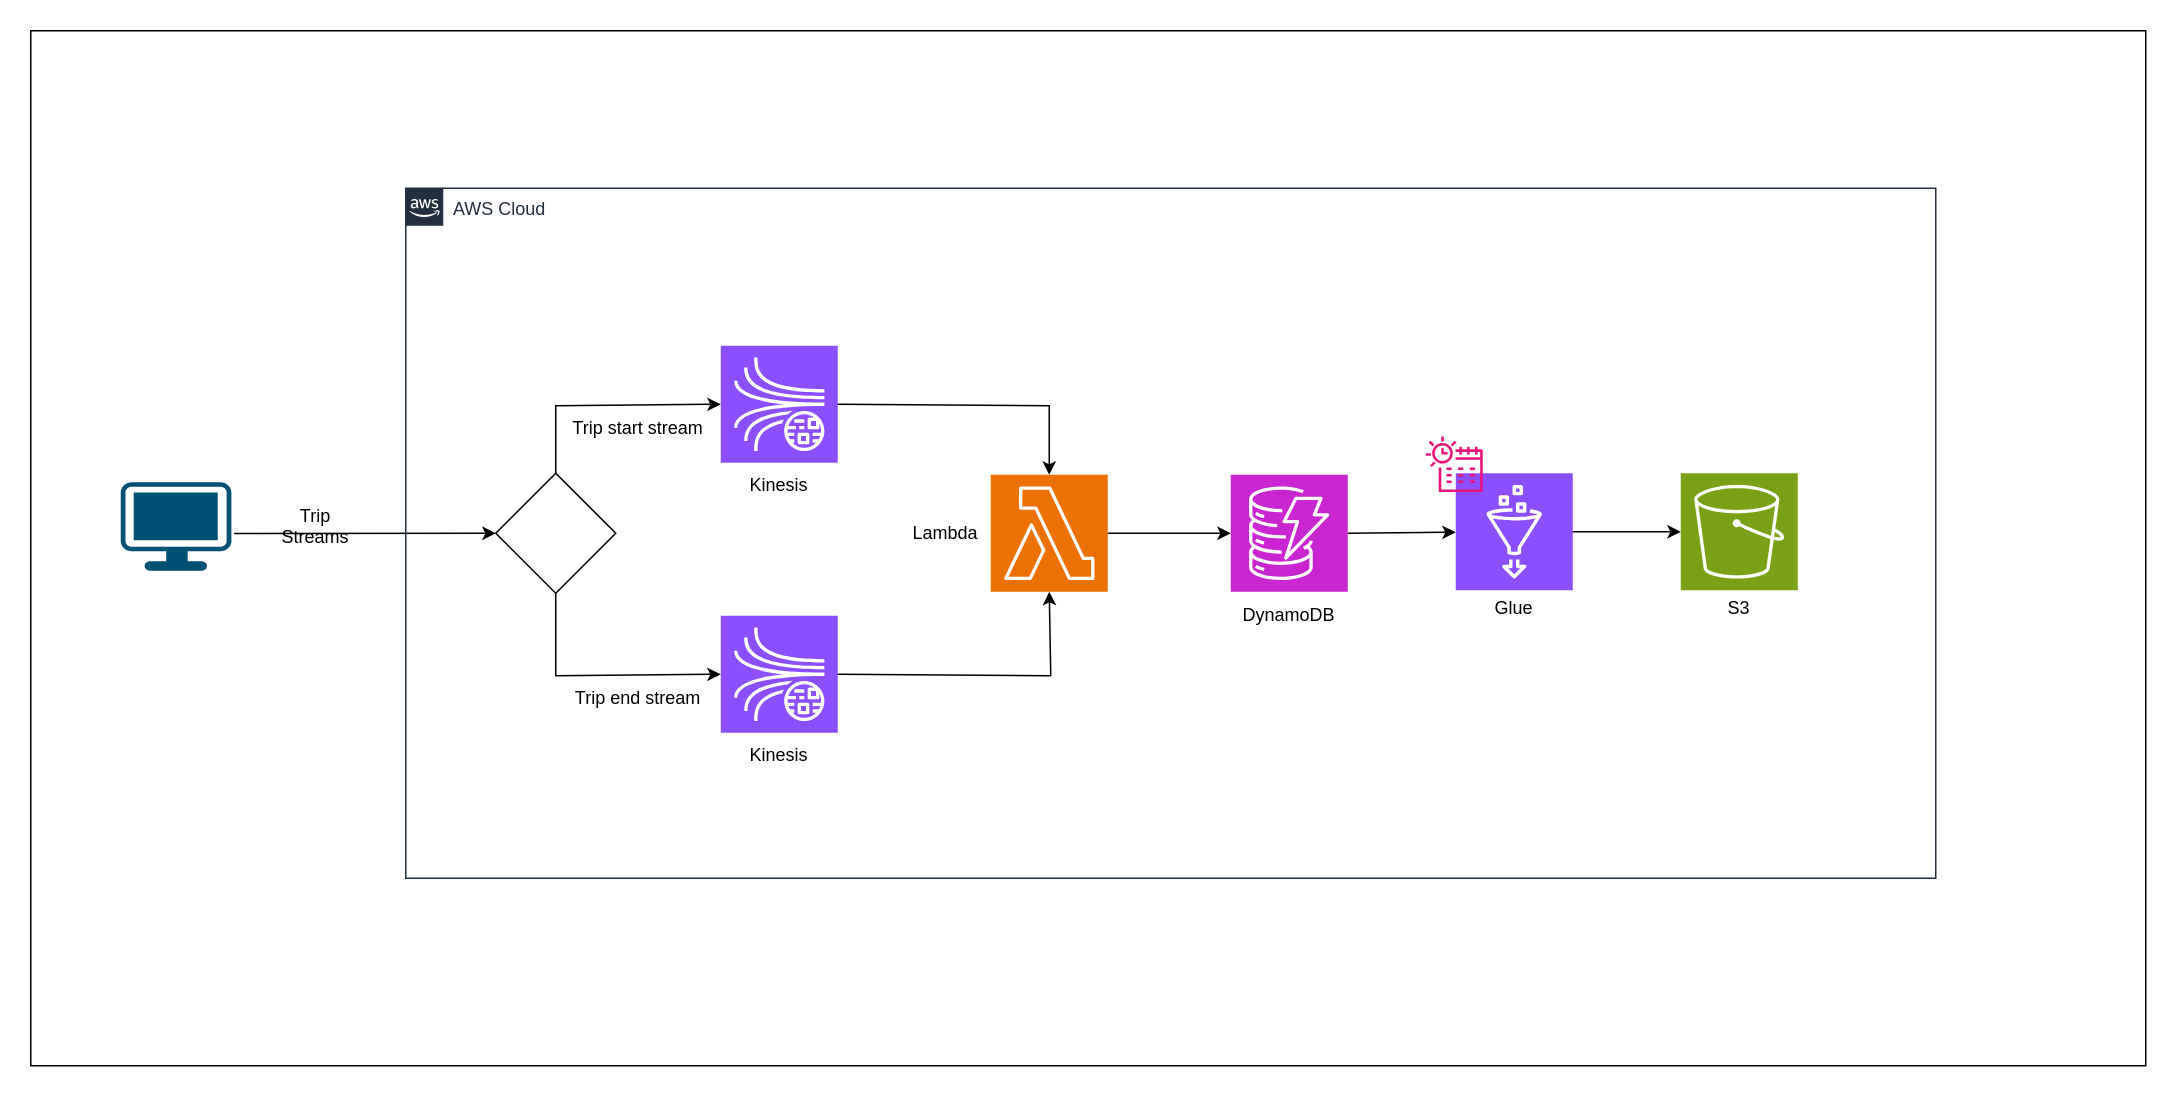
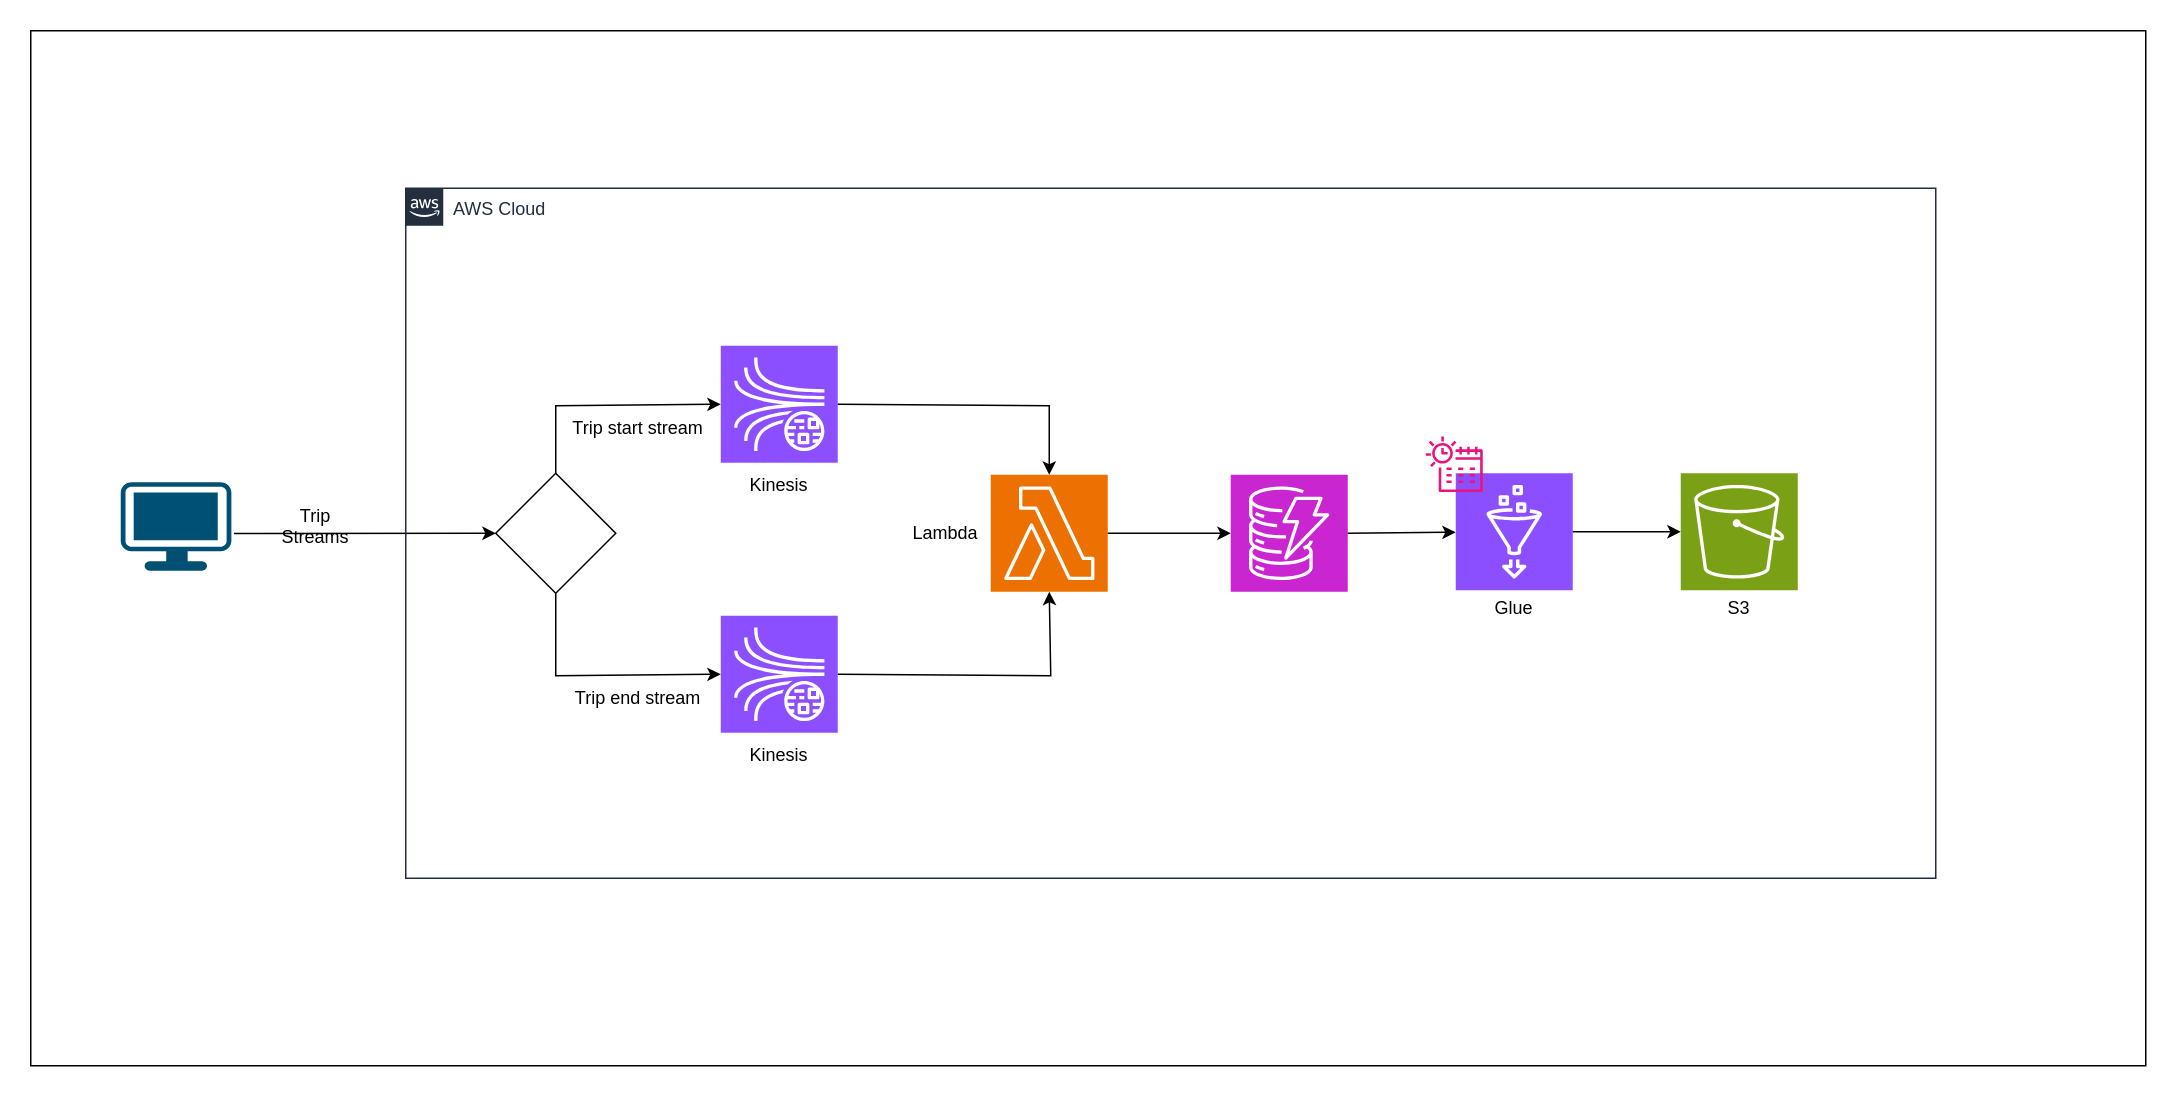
node "DynamoDB": removed
